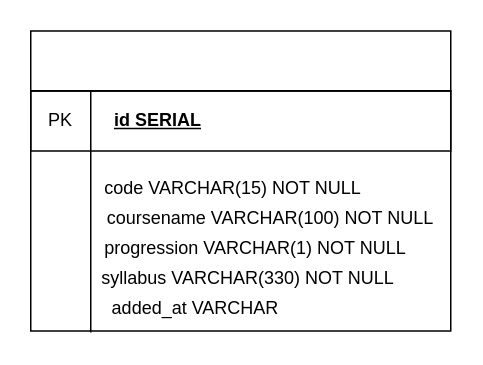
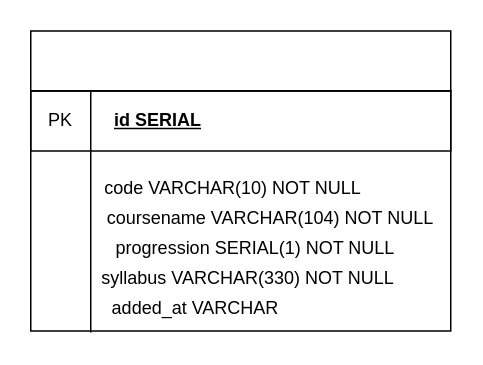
node "code VARCHAR(15) NOT NULL": label "code VARCHAR(15) NOT NULL" -> "code VARCHAR(10) NOT NULL"
node "coursename VARCHAR(100) NOT NULL": label "coursename VARCHAR(100) NOT NULL" -> "coursename VARCHAR(104) NOT NULL"
node "progression VARCHAR(1) NOT NULL": label "progression VARCHAR(1) NOT NULL" -> "progression SERIAL(1) NOT NULL"
